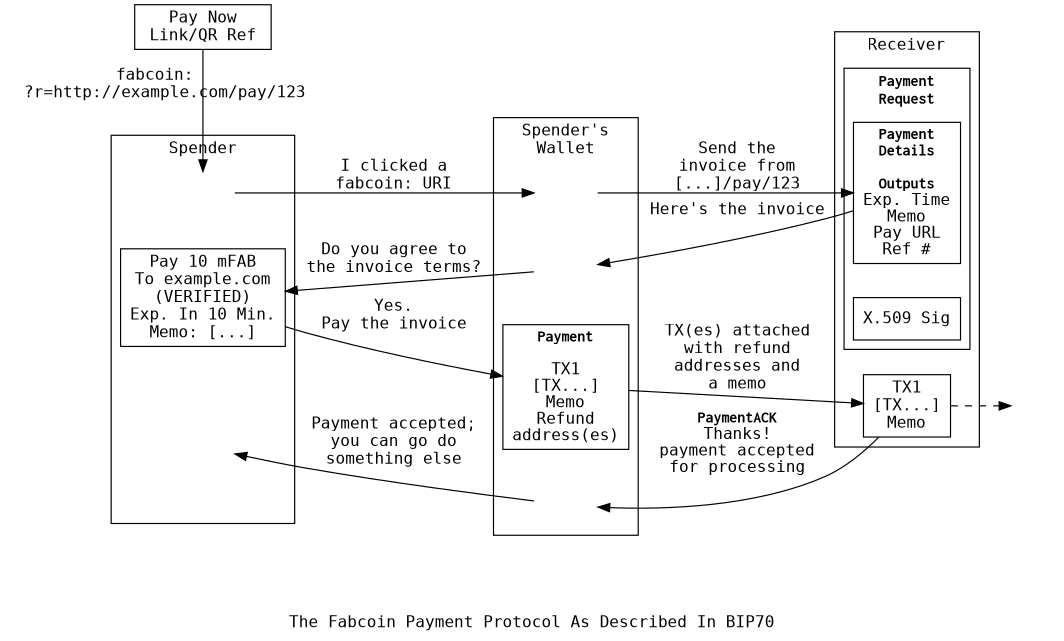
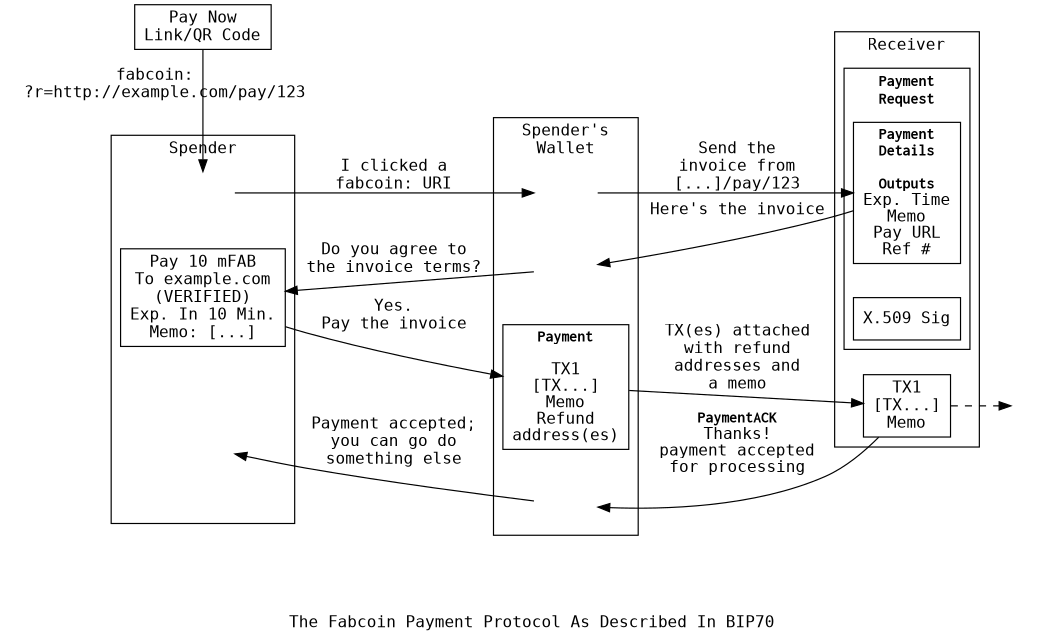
node "Pay Now Link/QR Ref": label "Pay Now Link/QR Ref" -> "Pay Now Link/QR Code"
